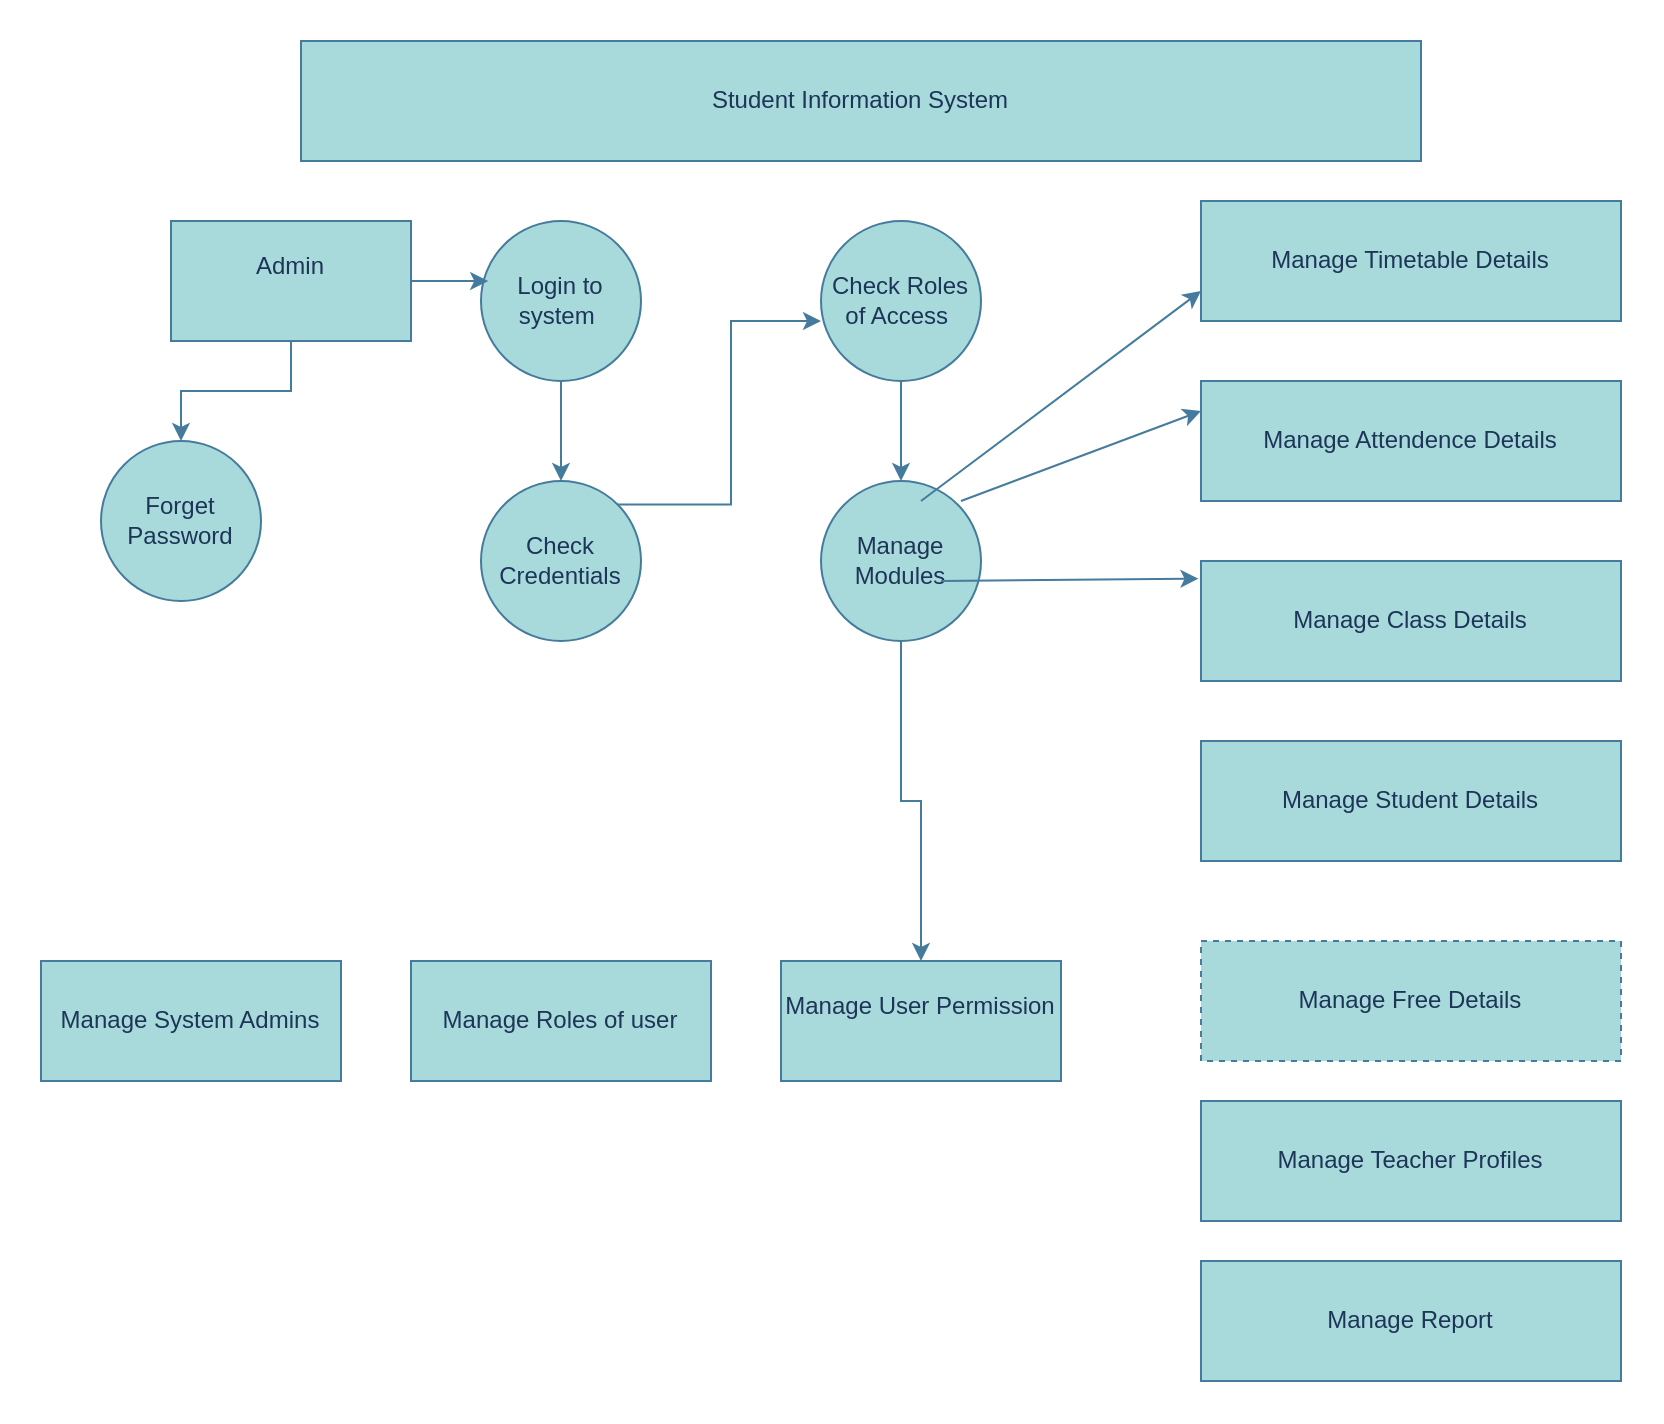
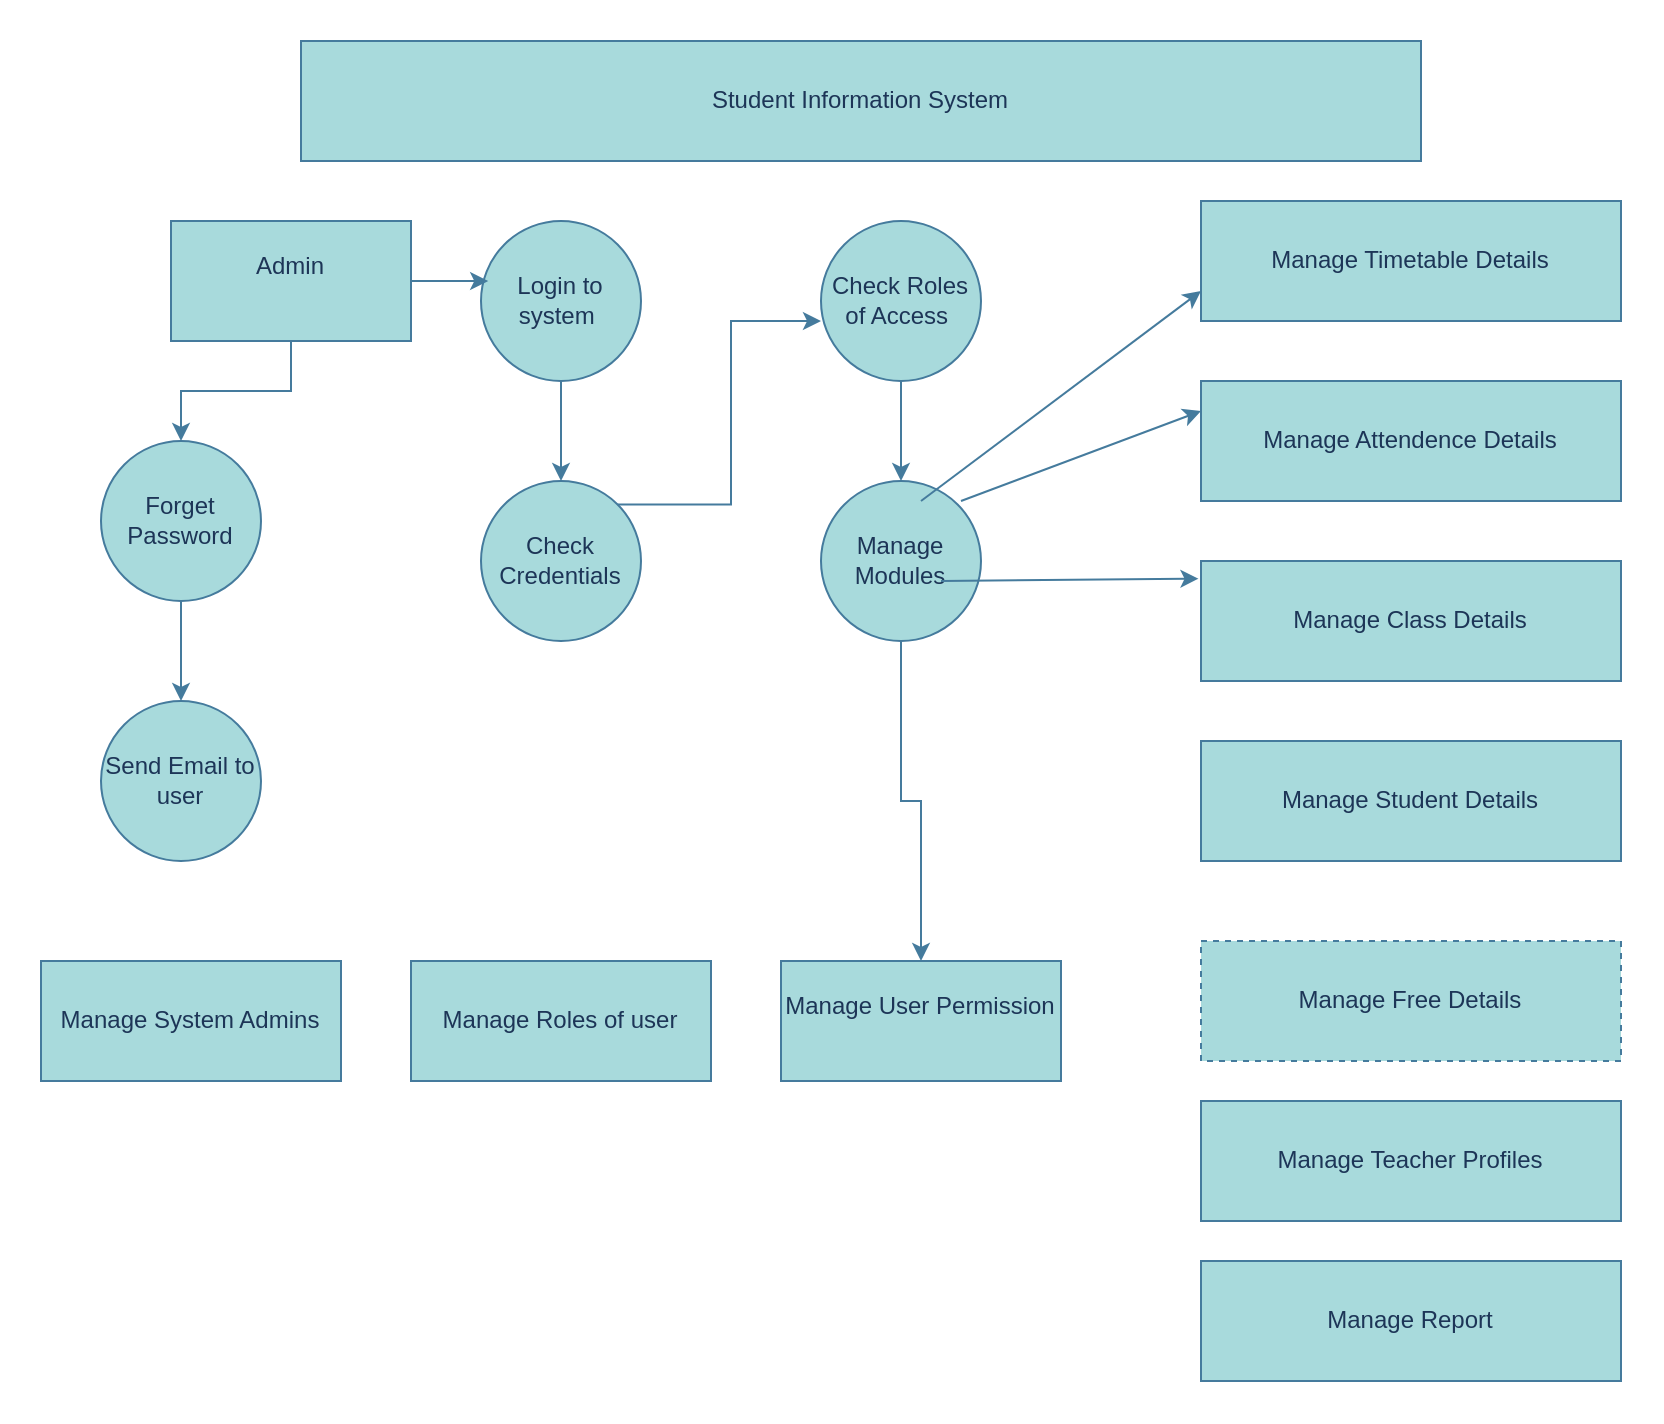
edge "Forget Password" -> "Send Email to user": added
node "Send Email to user": added
